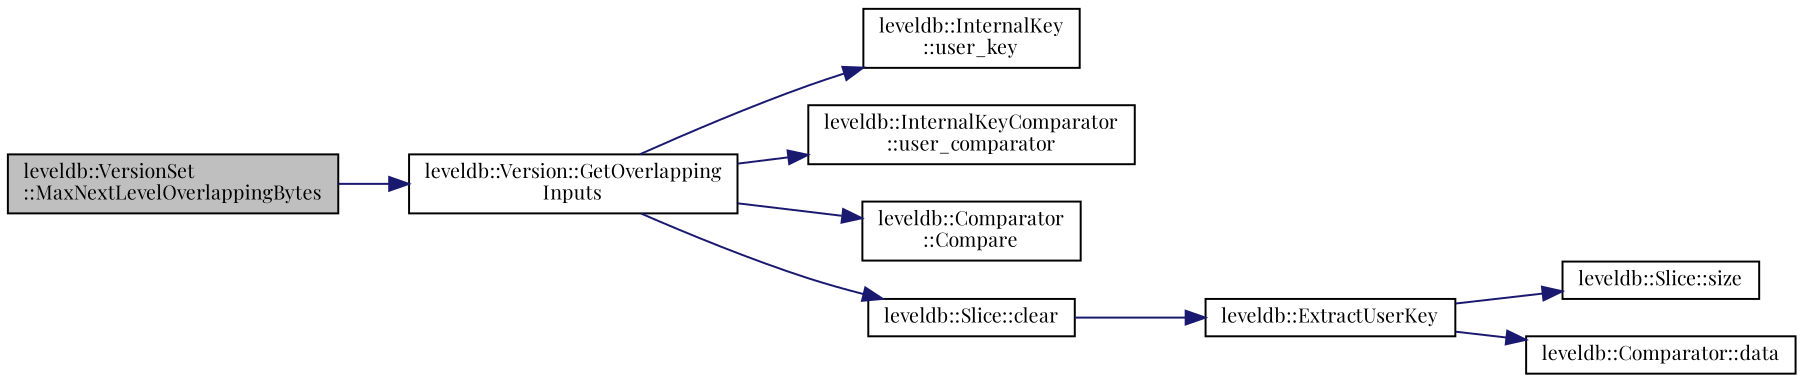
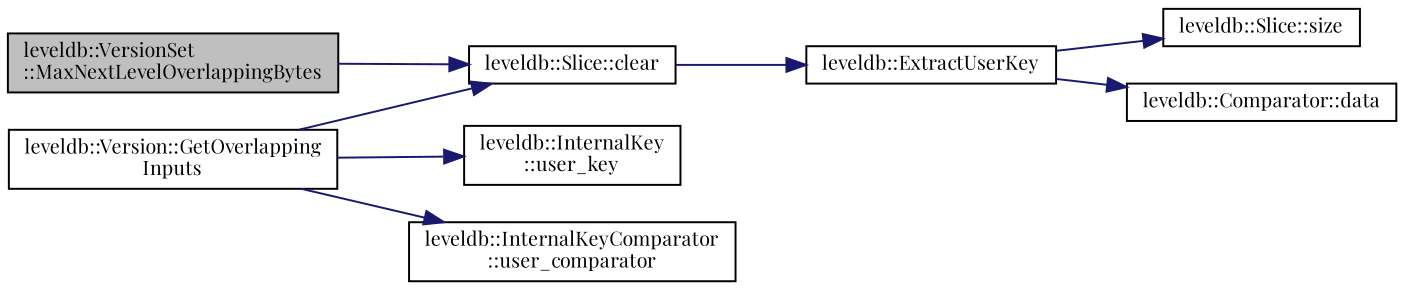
edge "leveldb::VersionSet ::MaxNextLevelOverlappingBytes" -> "leveldb::Version::GetOverlapping Inputs": now "leveldb::VersionSet ::MaxNextLevelOverlappingBytes" -> "leveldb::Slice::clear"
node "leveldb::Comparator ::Compare": removed
